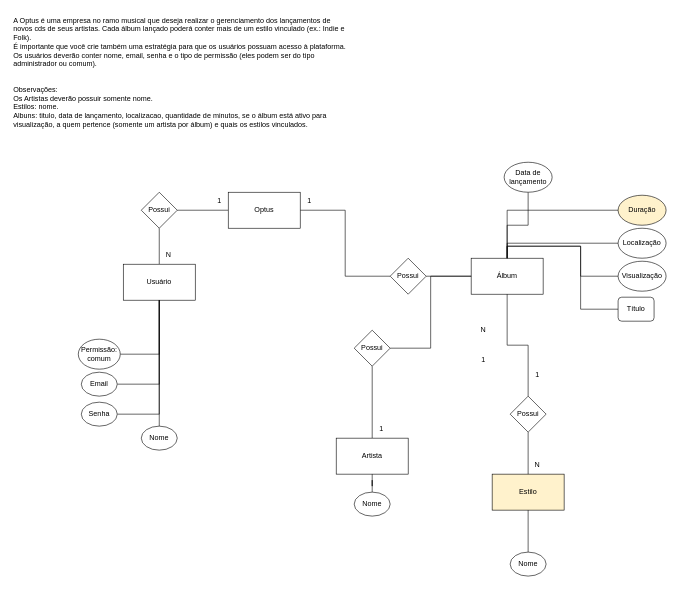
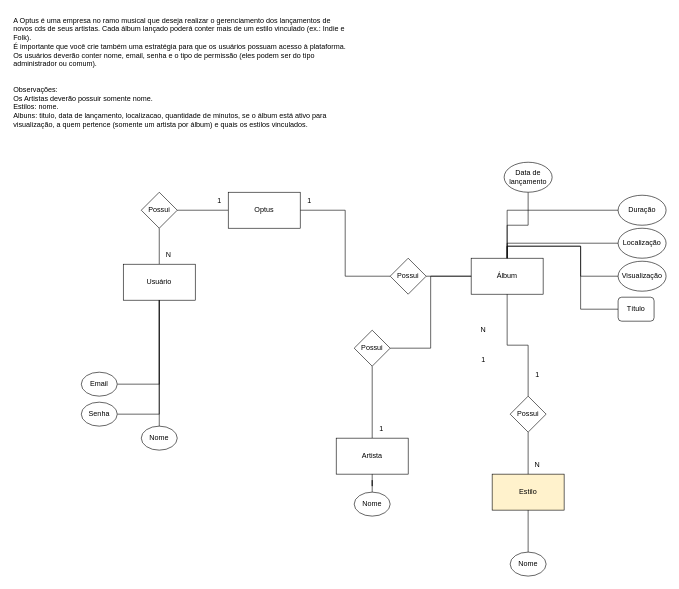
node "Duração": fillcolor #fff2cc -> #ffffff
node "Permissão: comum": removed
edge "Usuário" -- "Permissão: comum": removed
